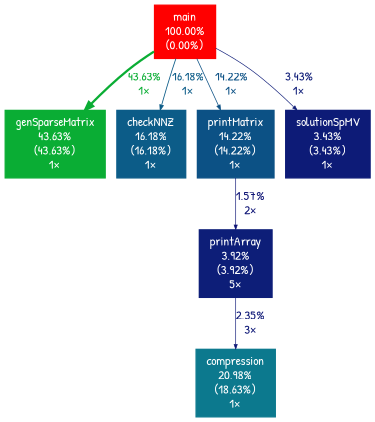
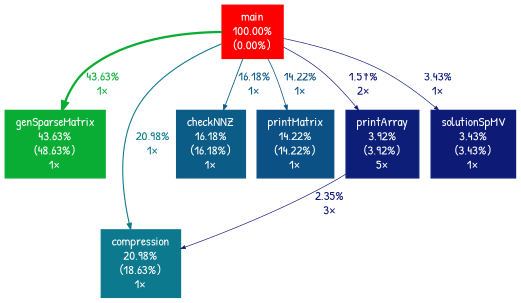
edge "main 100.00% (0.00%)" -> "compression 20.98% (18.63%) 1×": added, label "20.98% 1×"
node "genSparseMatrix 43.63% (43.63%) 1×": label "genSparseMatrix 43.63% (43.63%) 1×" -> "genSparseMatrix 43.63% (48.63%) 1×"
edge "printMatrix 14.22% (14.22%) 1×" -> "printArray 3.92% (3.92%) 5×": now "main 100.00% (0.00%)" -> "printArray 3.92% (3.92%) 5×"
